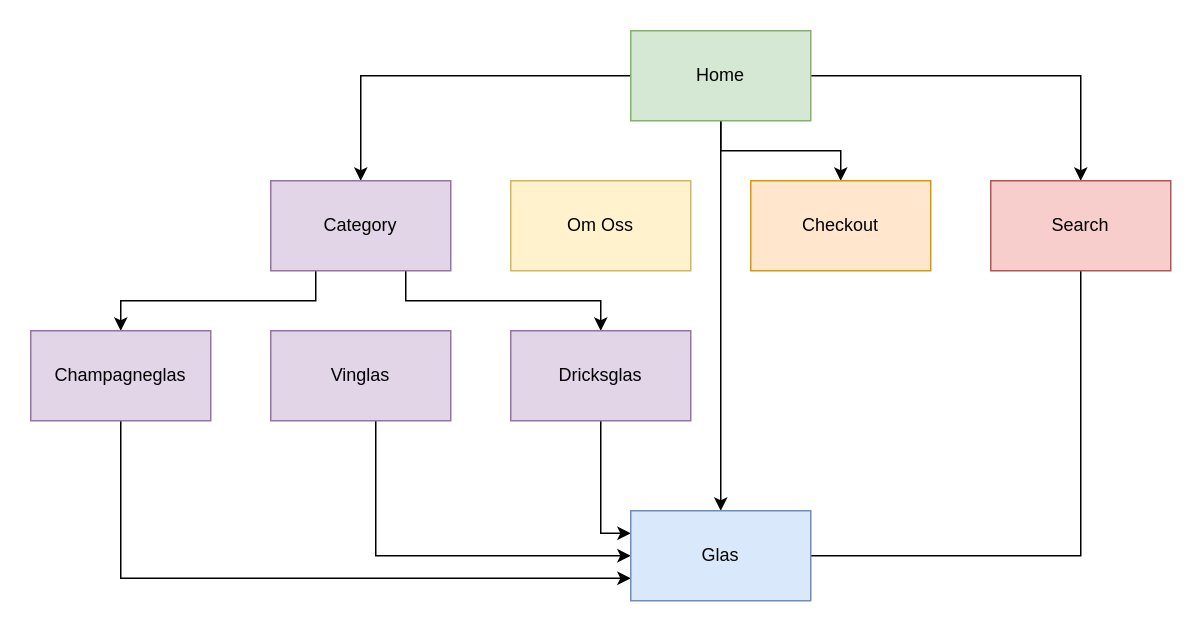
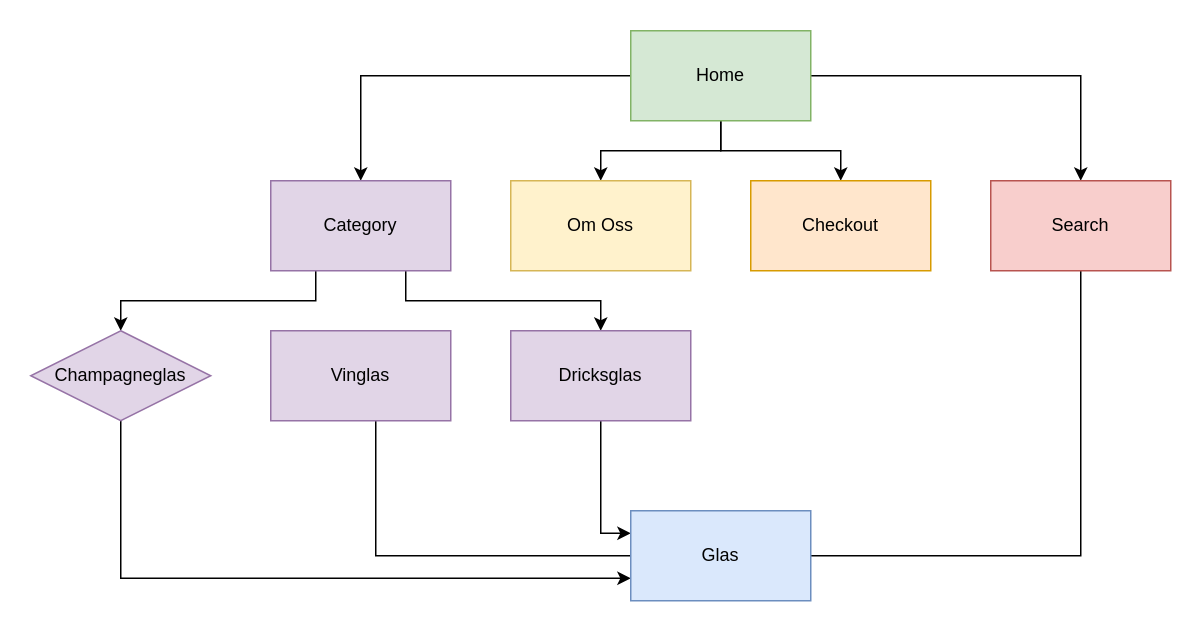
edge "Home" -> "Glas": now "Home" -> "Om Oss"
node "Champagneglas": shape rectangle -> diamond
edge "Vinglas" -> "Glas": arrowhead classic -> none
